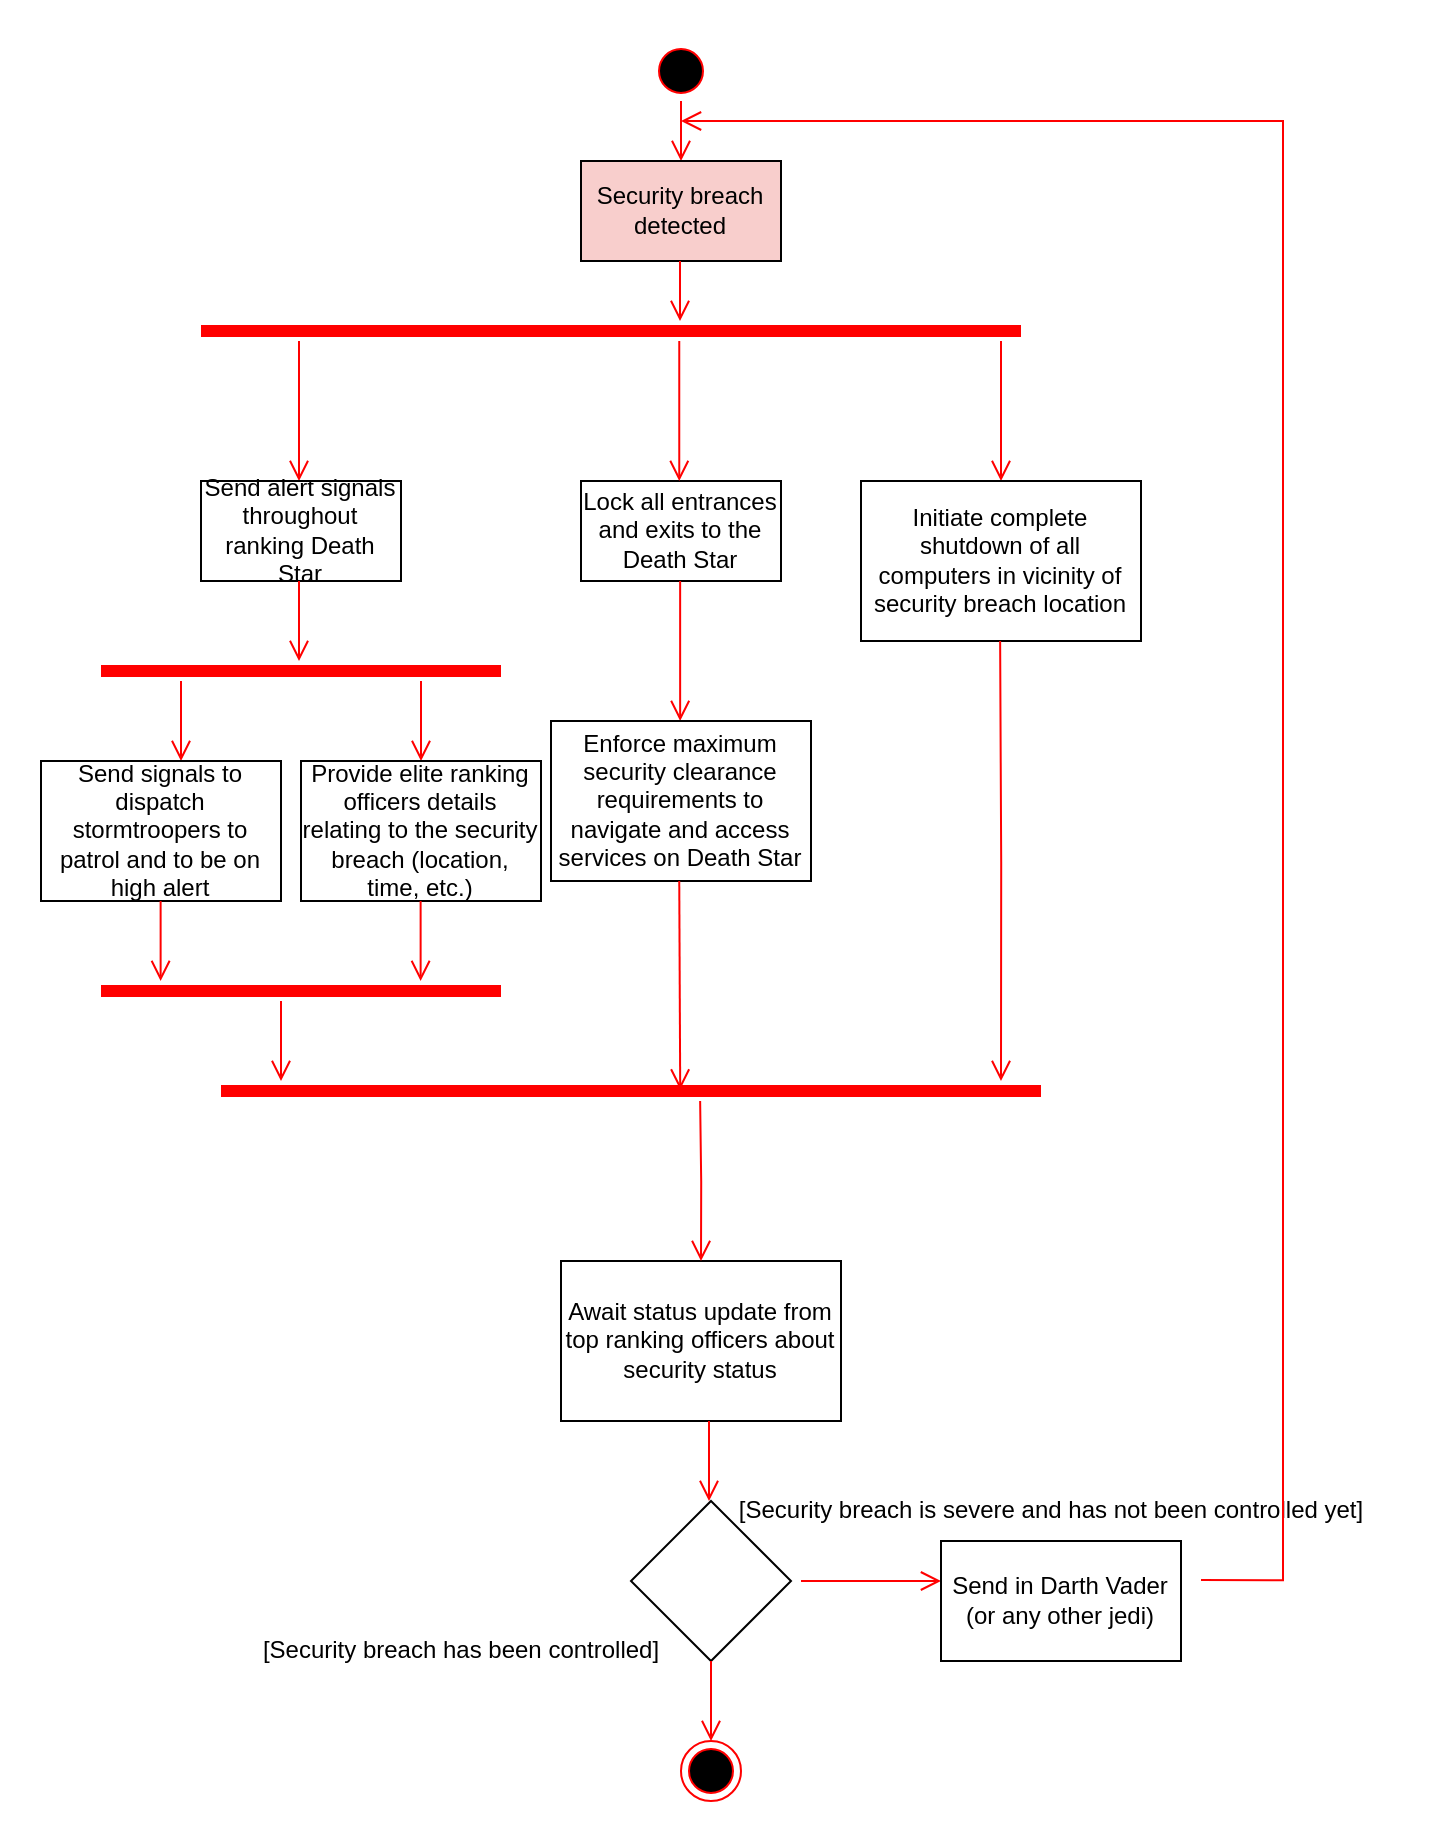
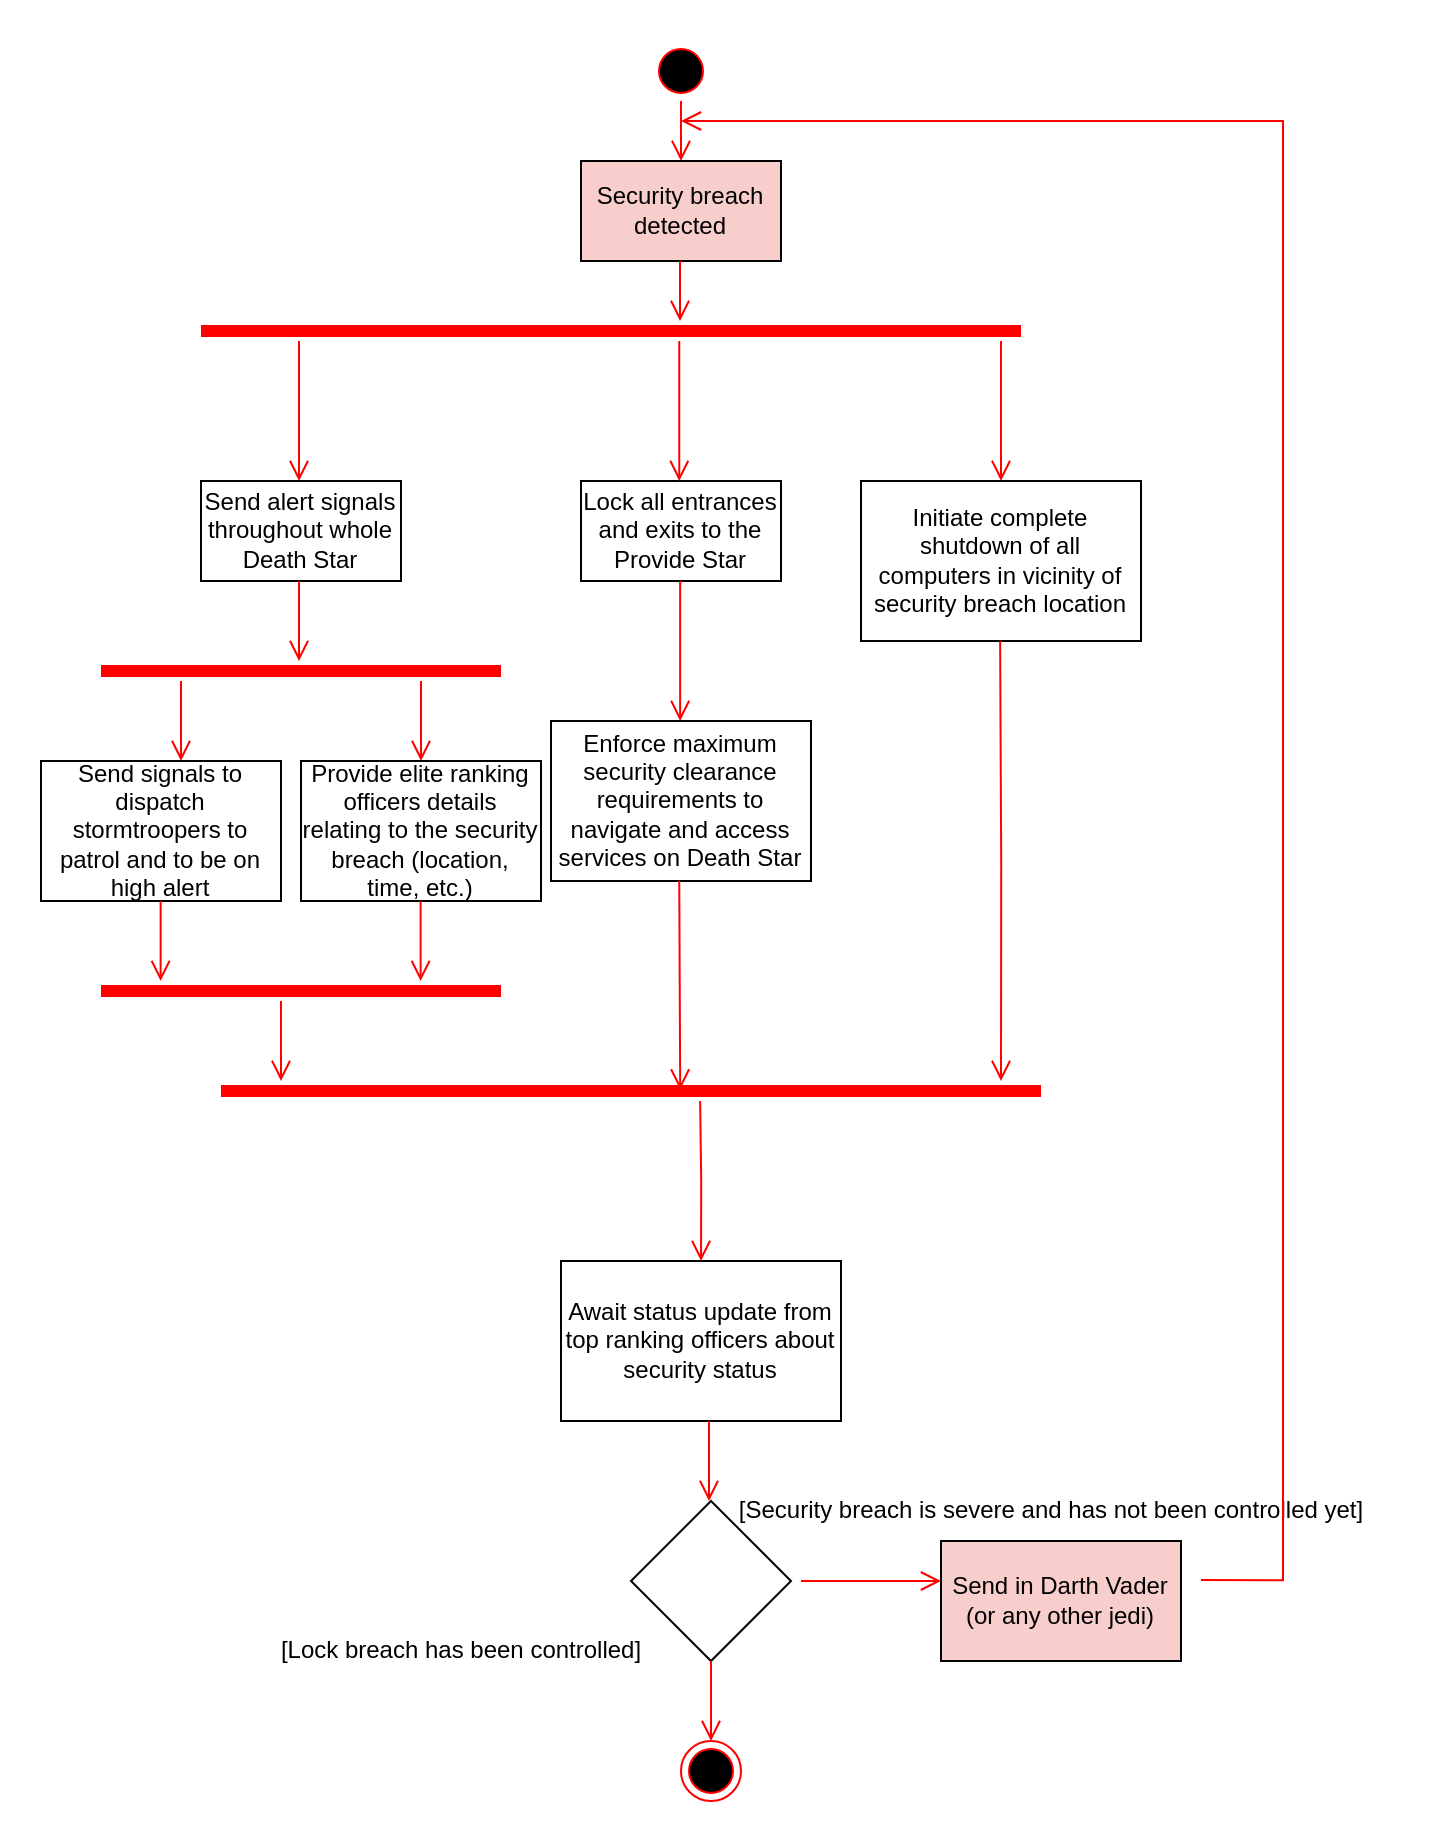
node "Send alert signals throughout ranking Death Star": label "Send alert signals throughout ranking Death Star" -> "Send alert signals throughout whole Death Star"
node "Lock all entrances and exits to the Death Star": label "Lock all entrances and exits to the Death Star" -> "Lock all entrances and exits to the Provide Star"
node "Send in Darth Vader (or any other jedi)": fillcolor #ffffff -> #f8cecc
node "[Security breach has been controlled]": label "[Security breach has been controlled]" -> "[Lock breach has been controlled]"
